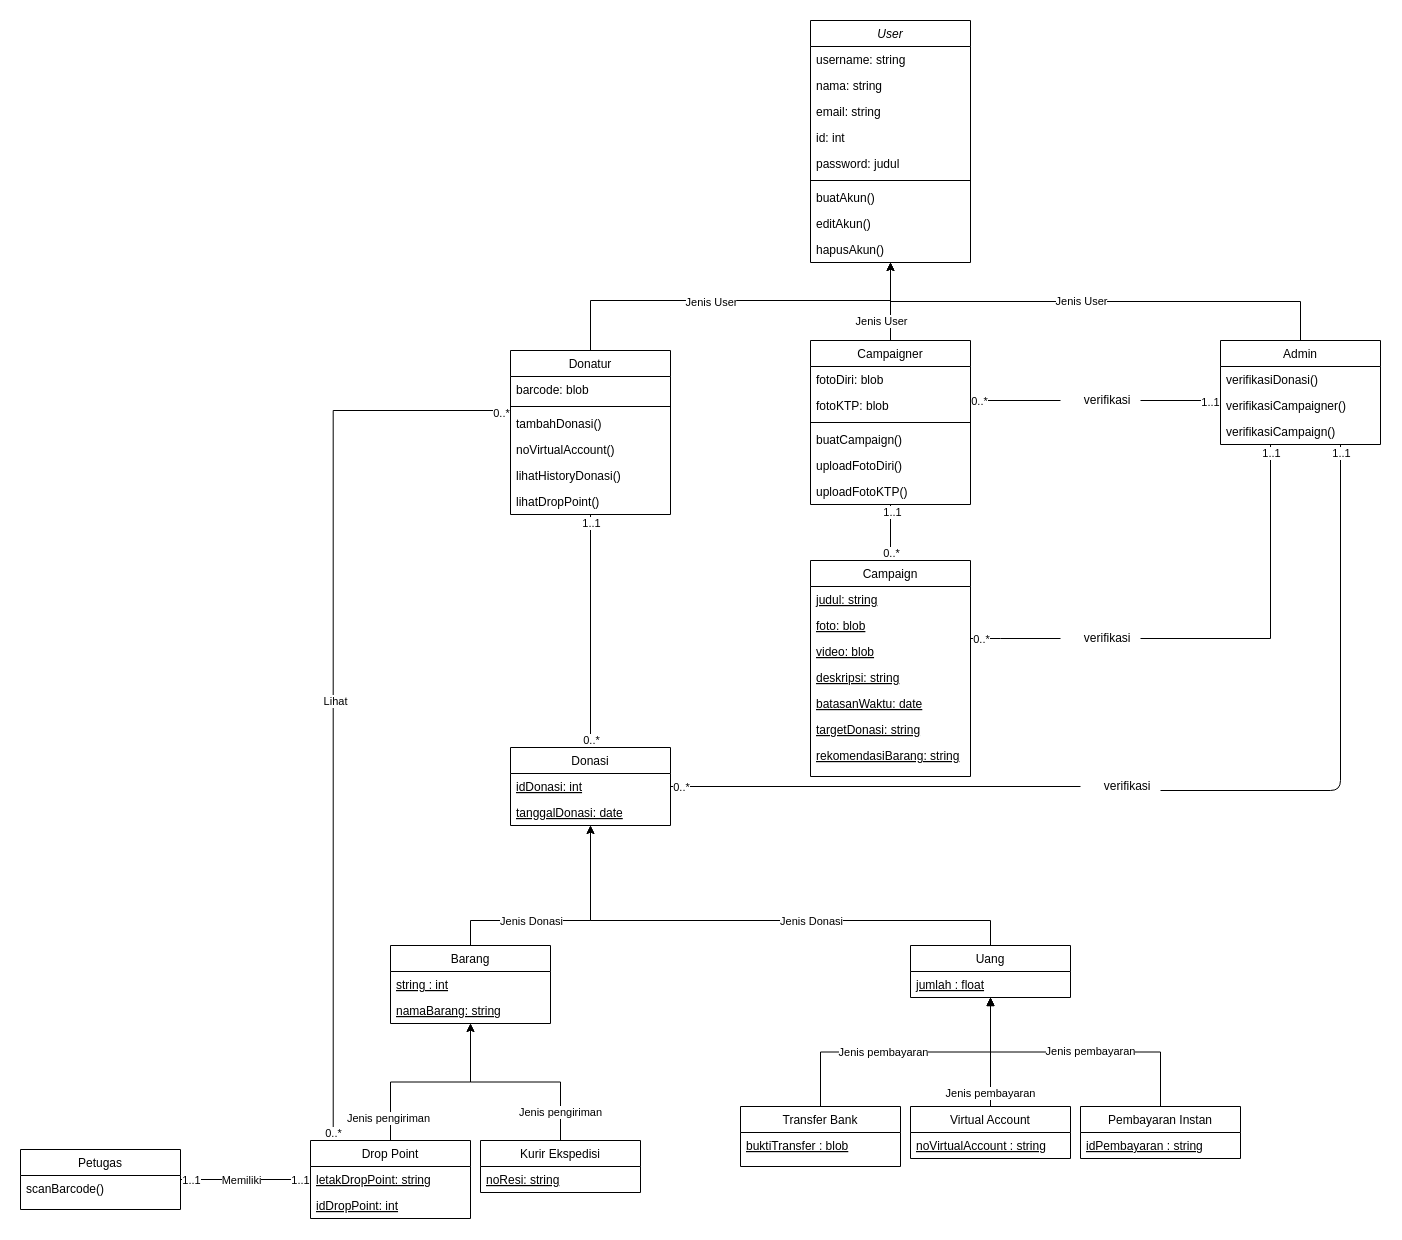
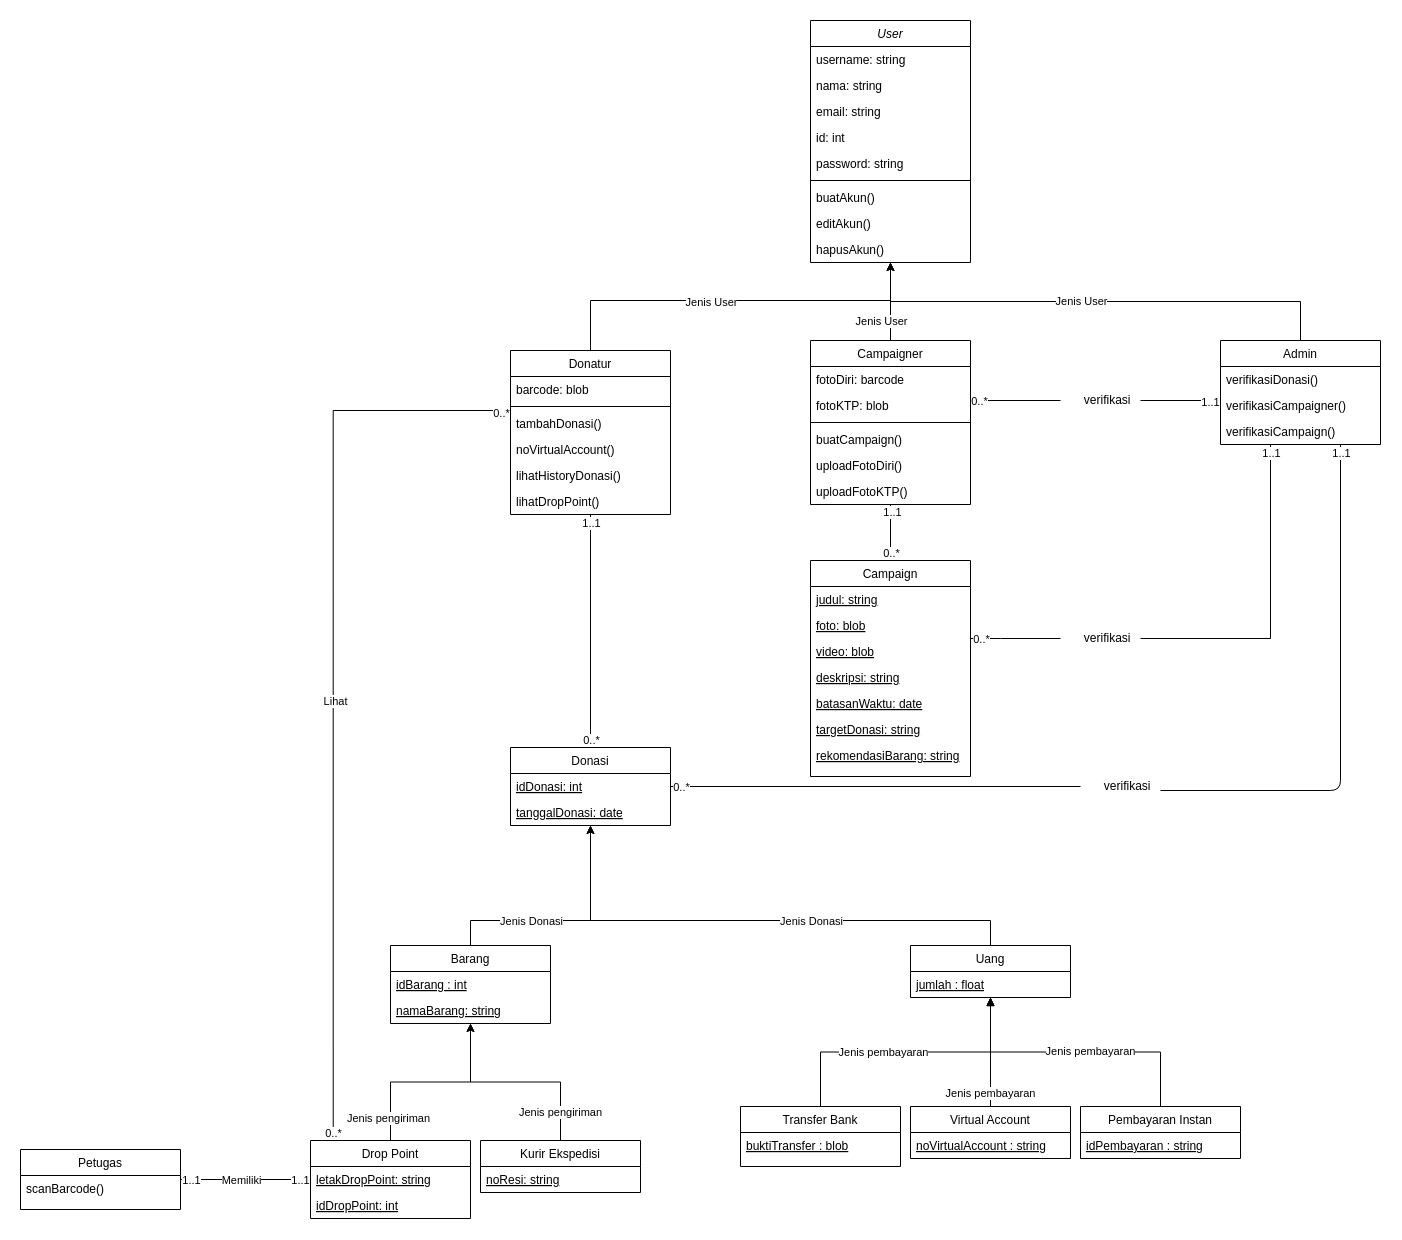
node "password: judul": label "password: judul" -> "password: string"
node "fotoDiri: blob": label "fotoDiri: blob" -> "fotoDiri: barcode"
node "string : int": label "string : int" -> "idBarang : int"
